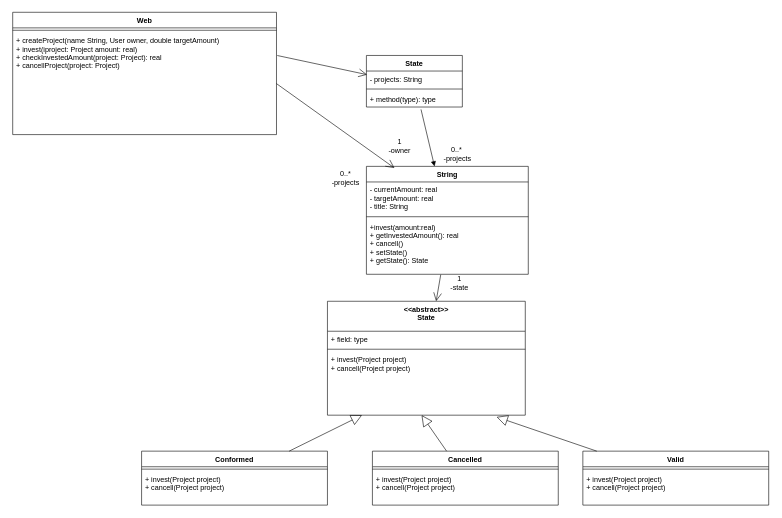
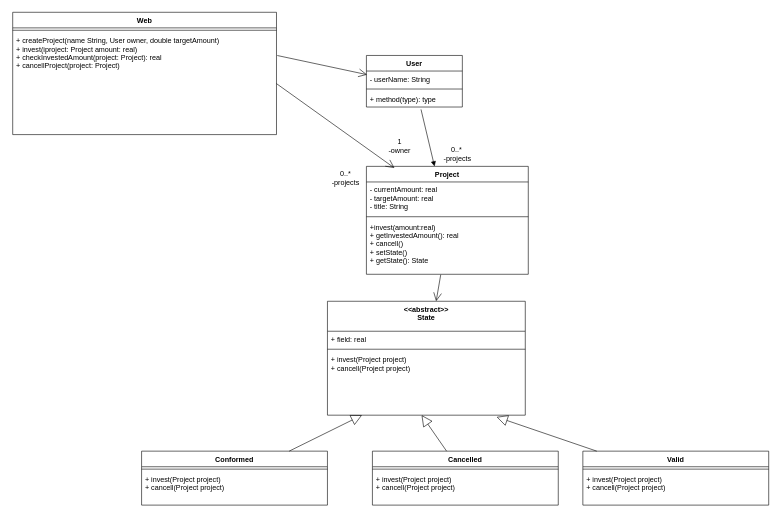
node "State": label "State" -> "User"
node "- projects: String": label "- projects: String" -> "- userName: String"
node "String": label "String" -> "Project"
node "1 -state": removed
node "+ field: type": label "+ field: type" -> "+ field: real"
